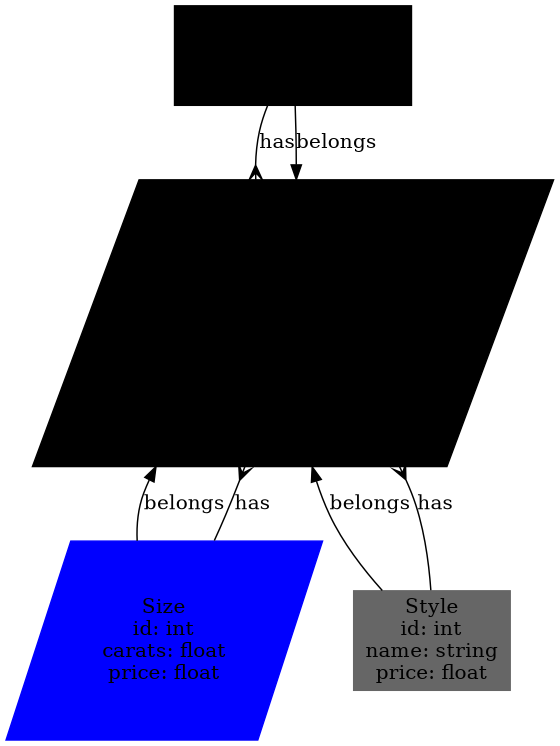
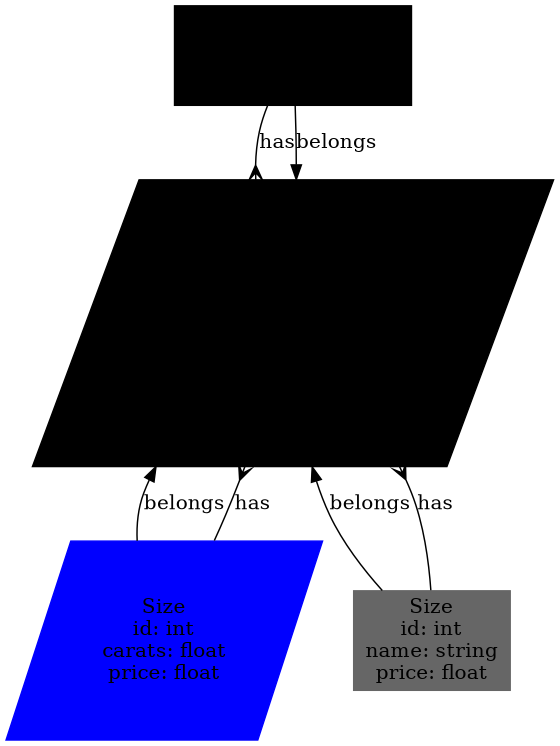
node "Style id: int name: string price: float": label "Style id: int name: string price: float" -> "Size id: int name: string price: float"
